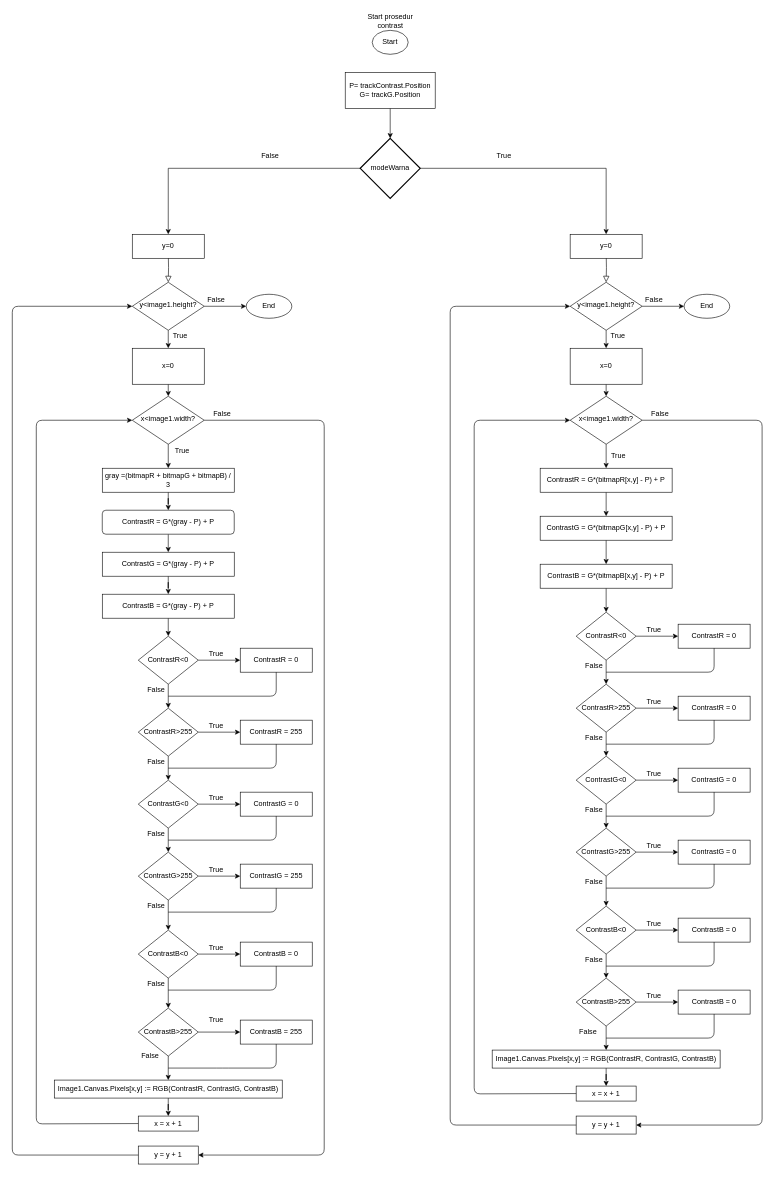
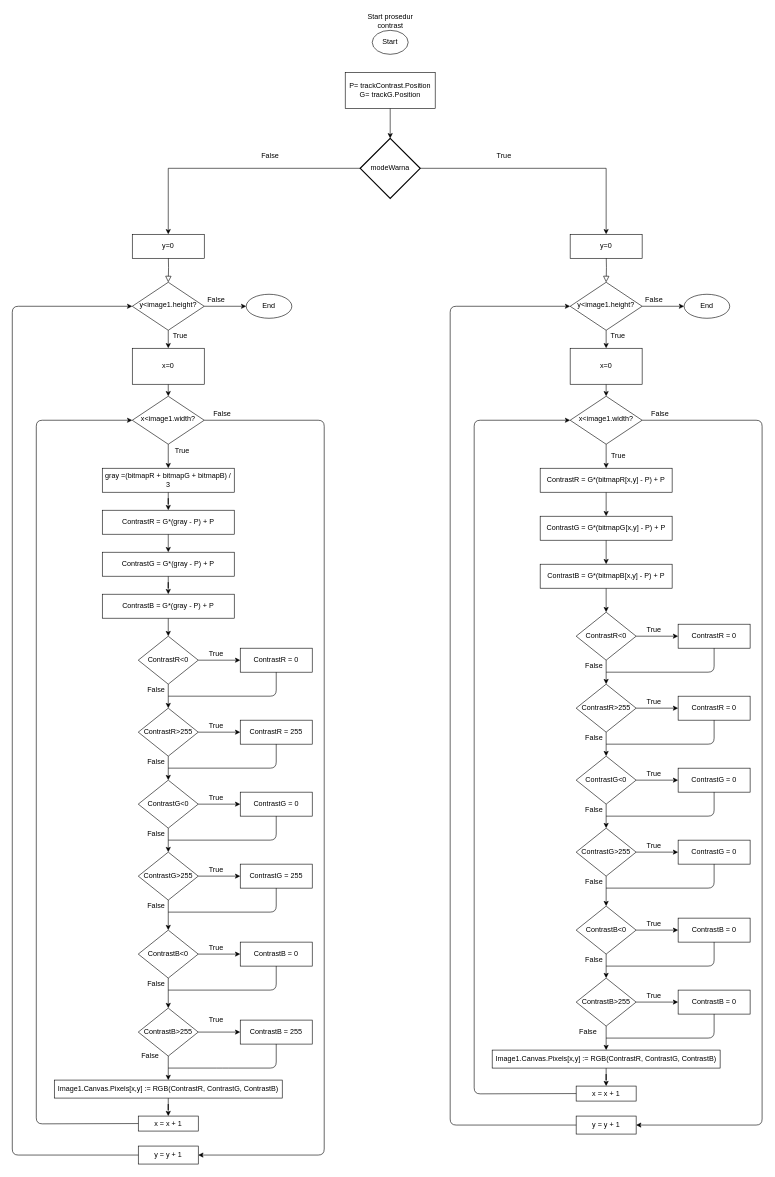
node "ContrastR = G*(gray - P) + P": shape rounded rectangle -> rectangle
